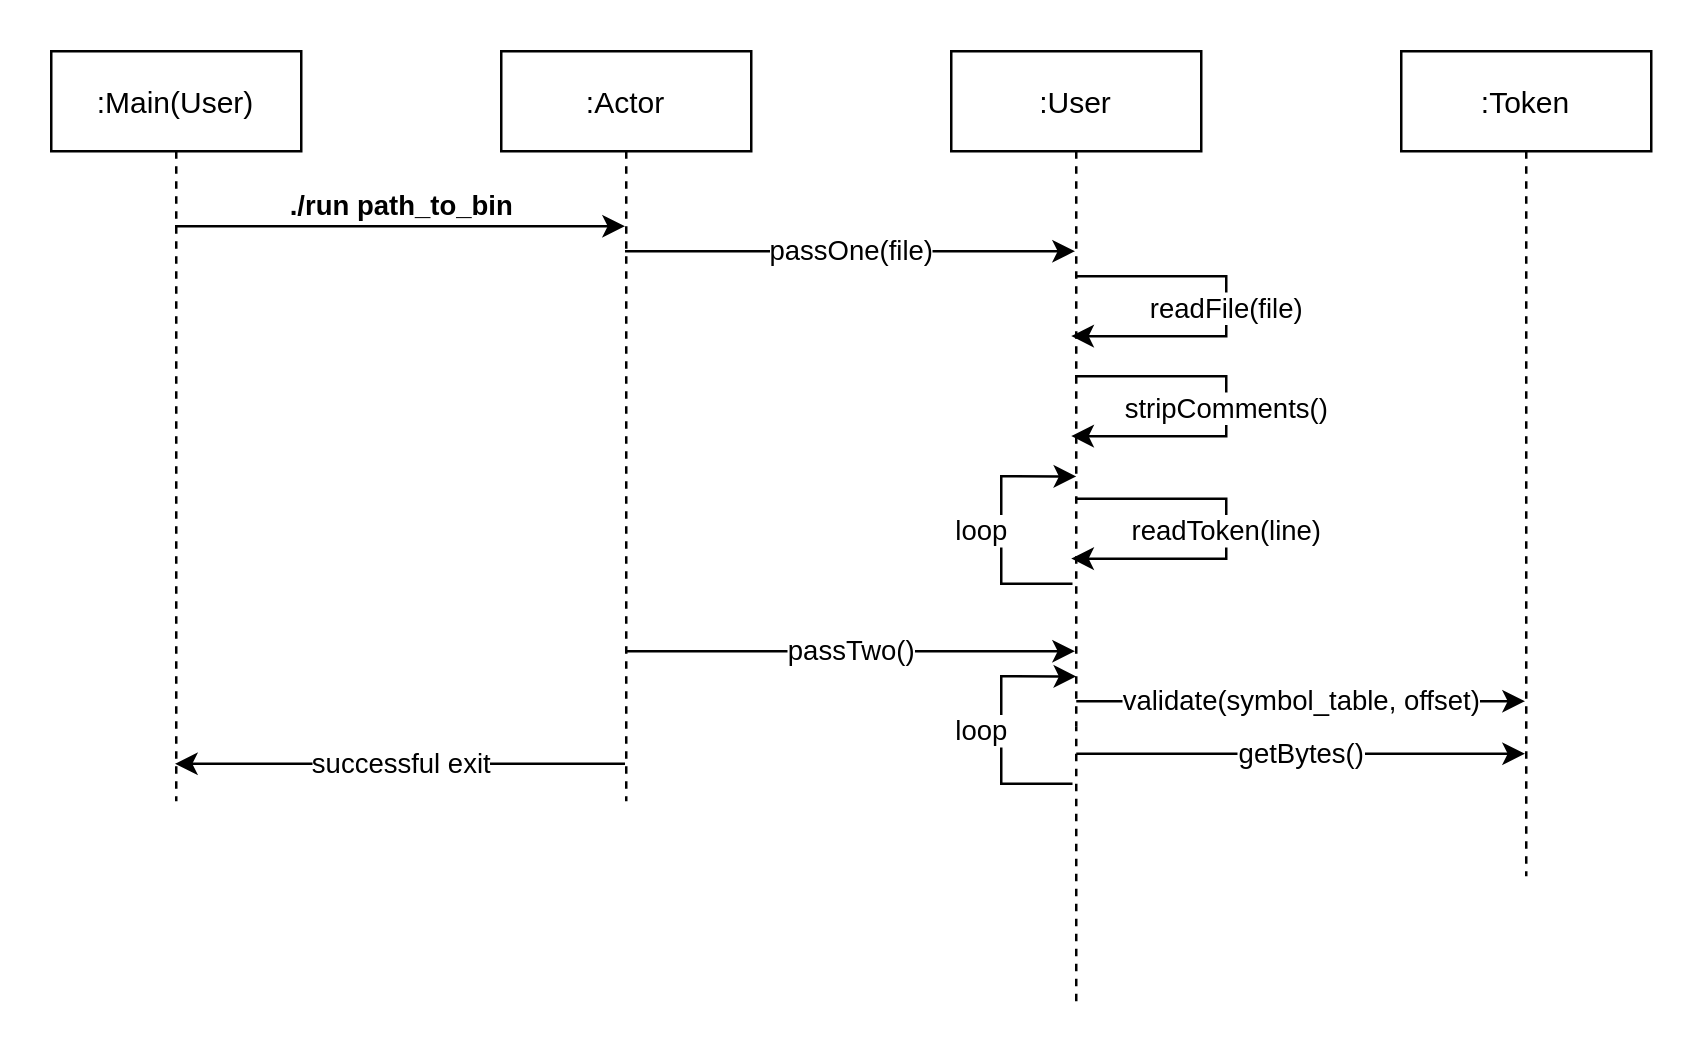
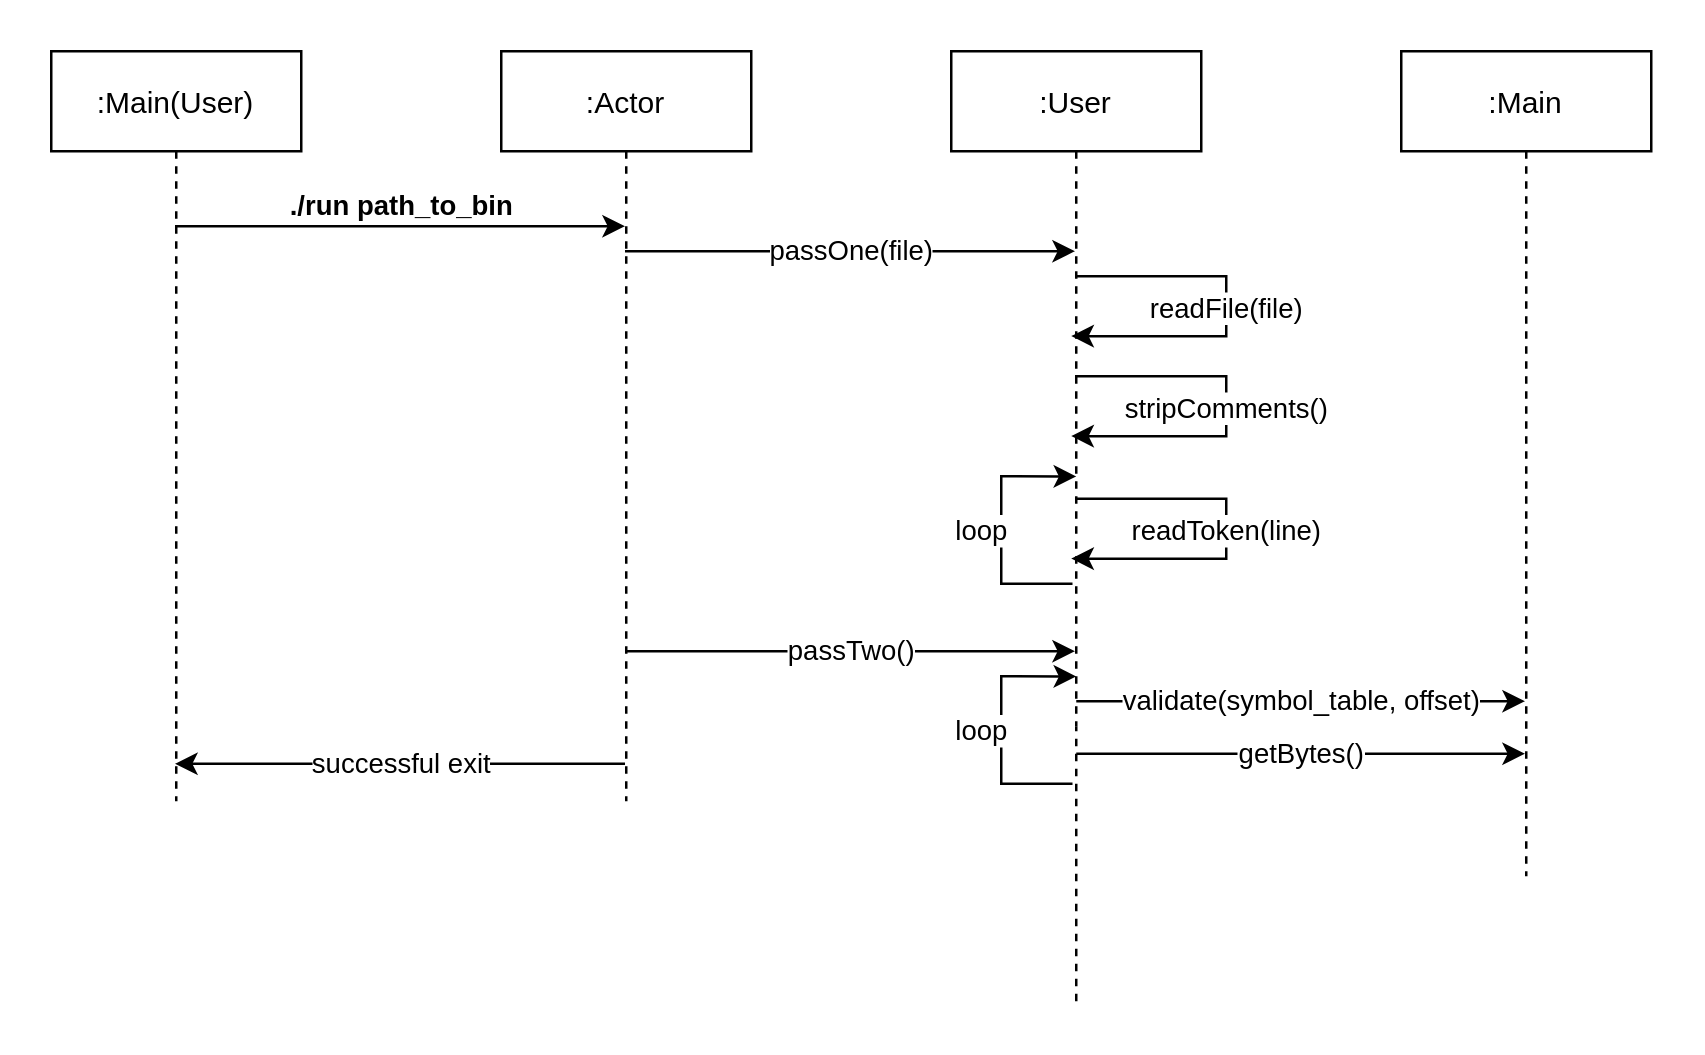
node ":Token": label ":Token" -> ":Main"
